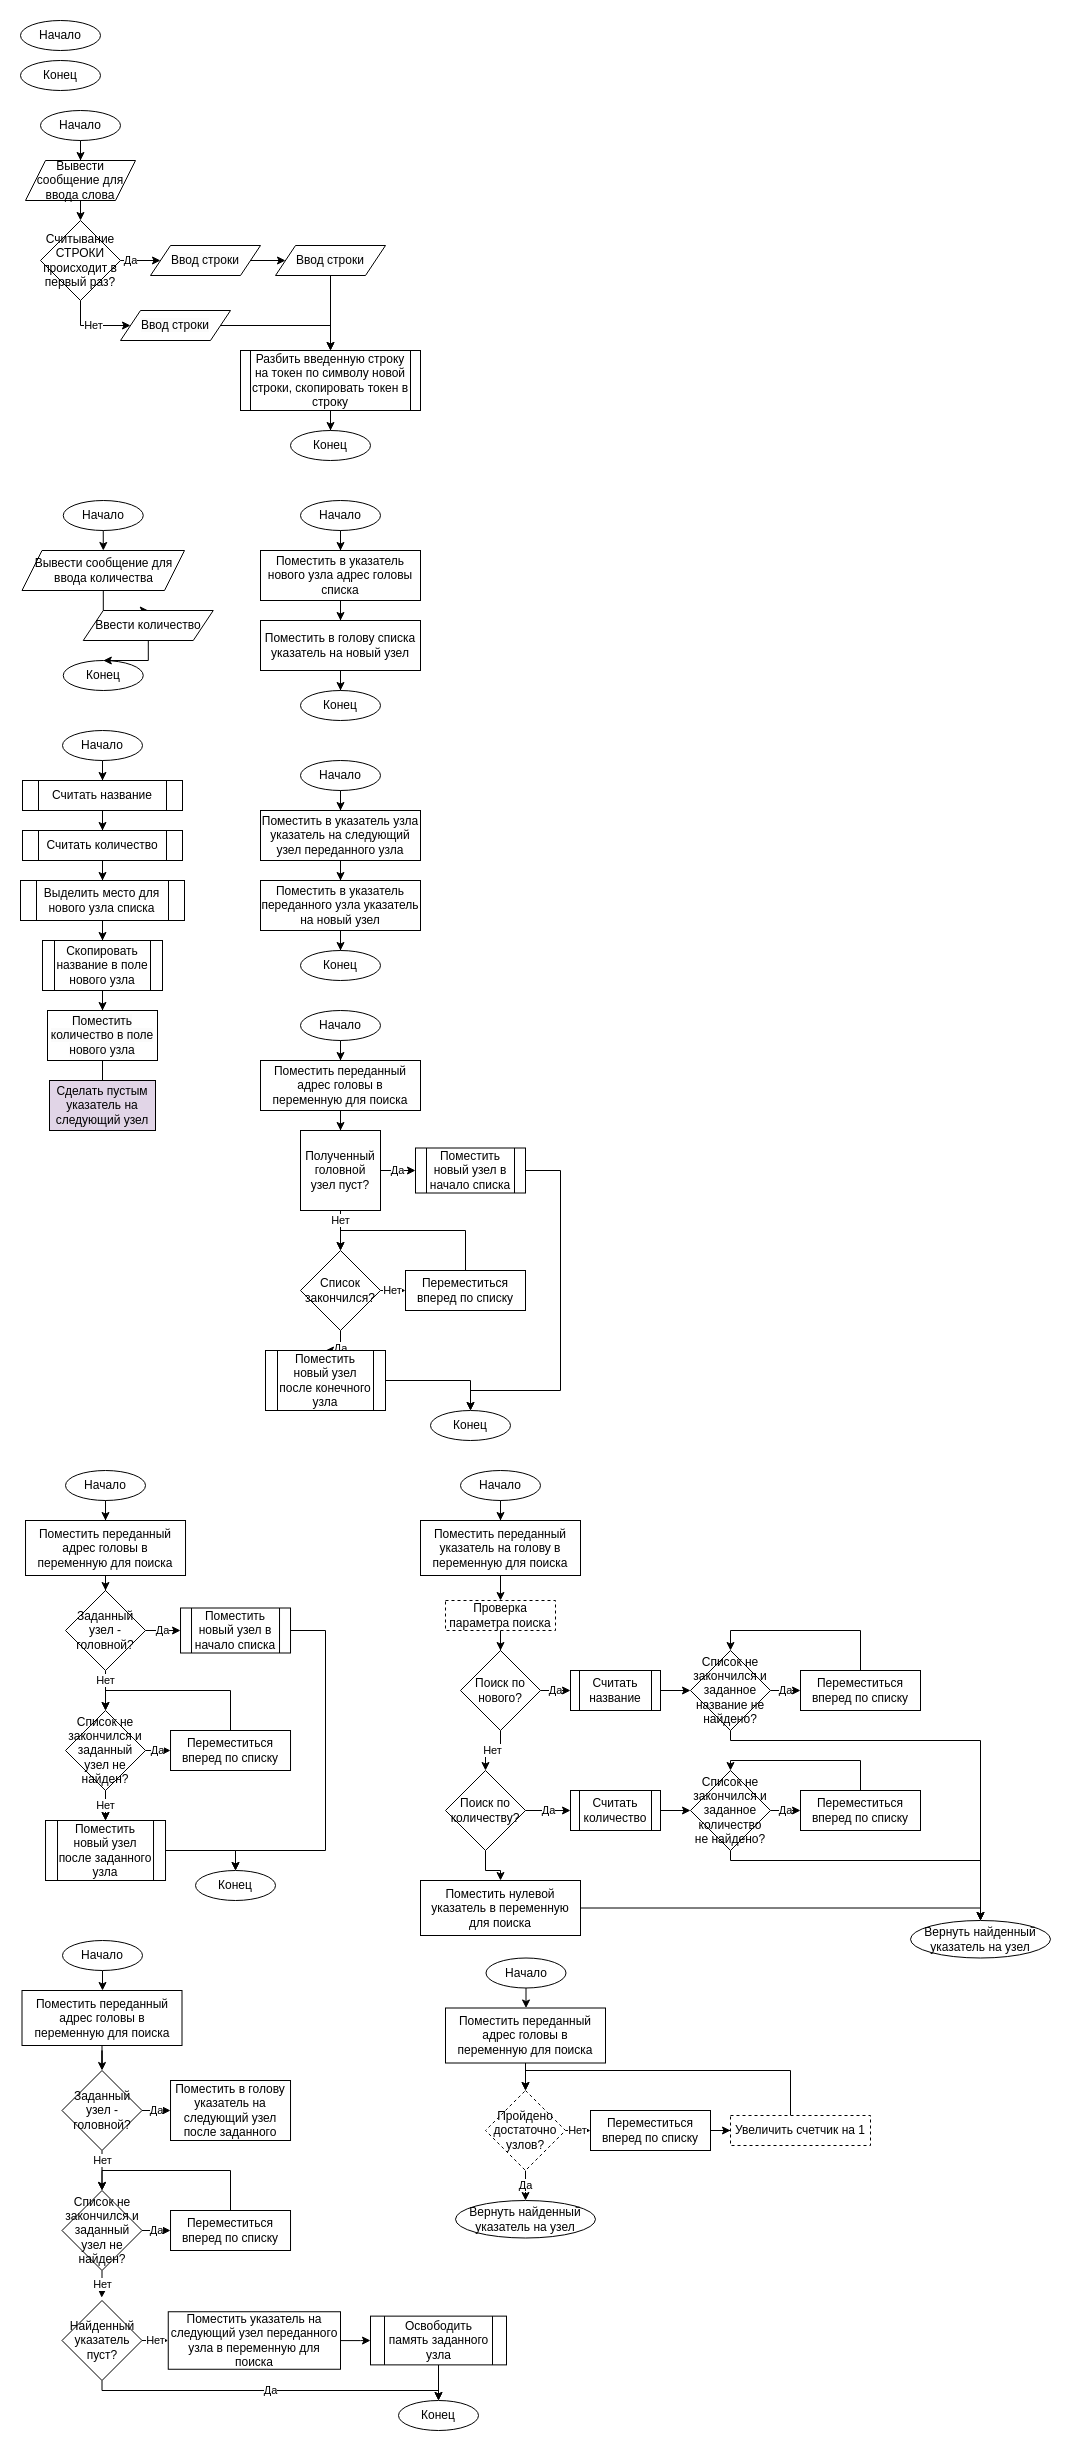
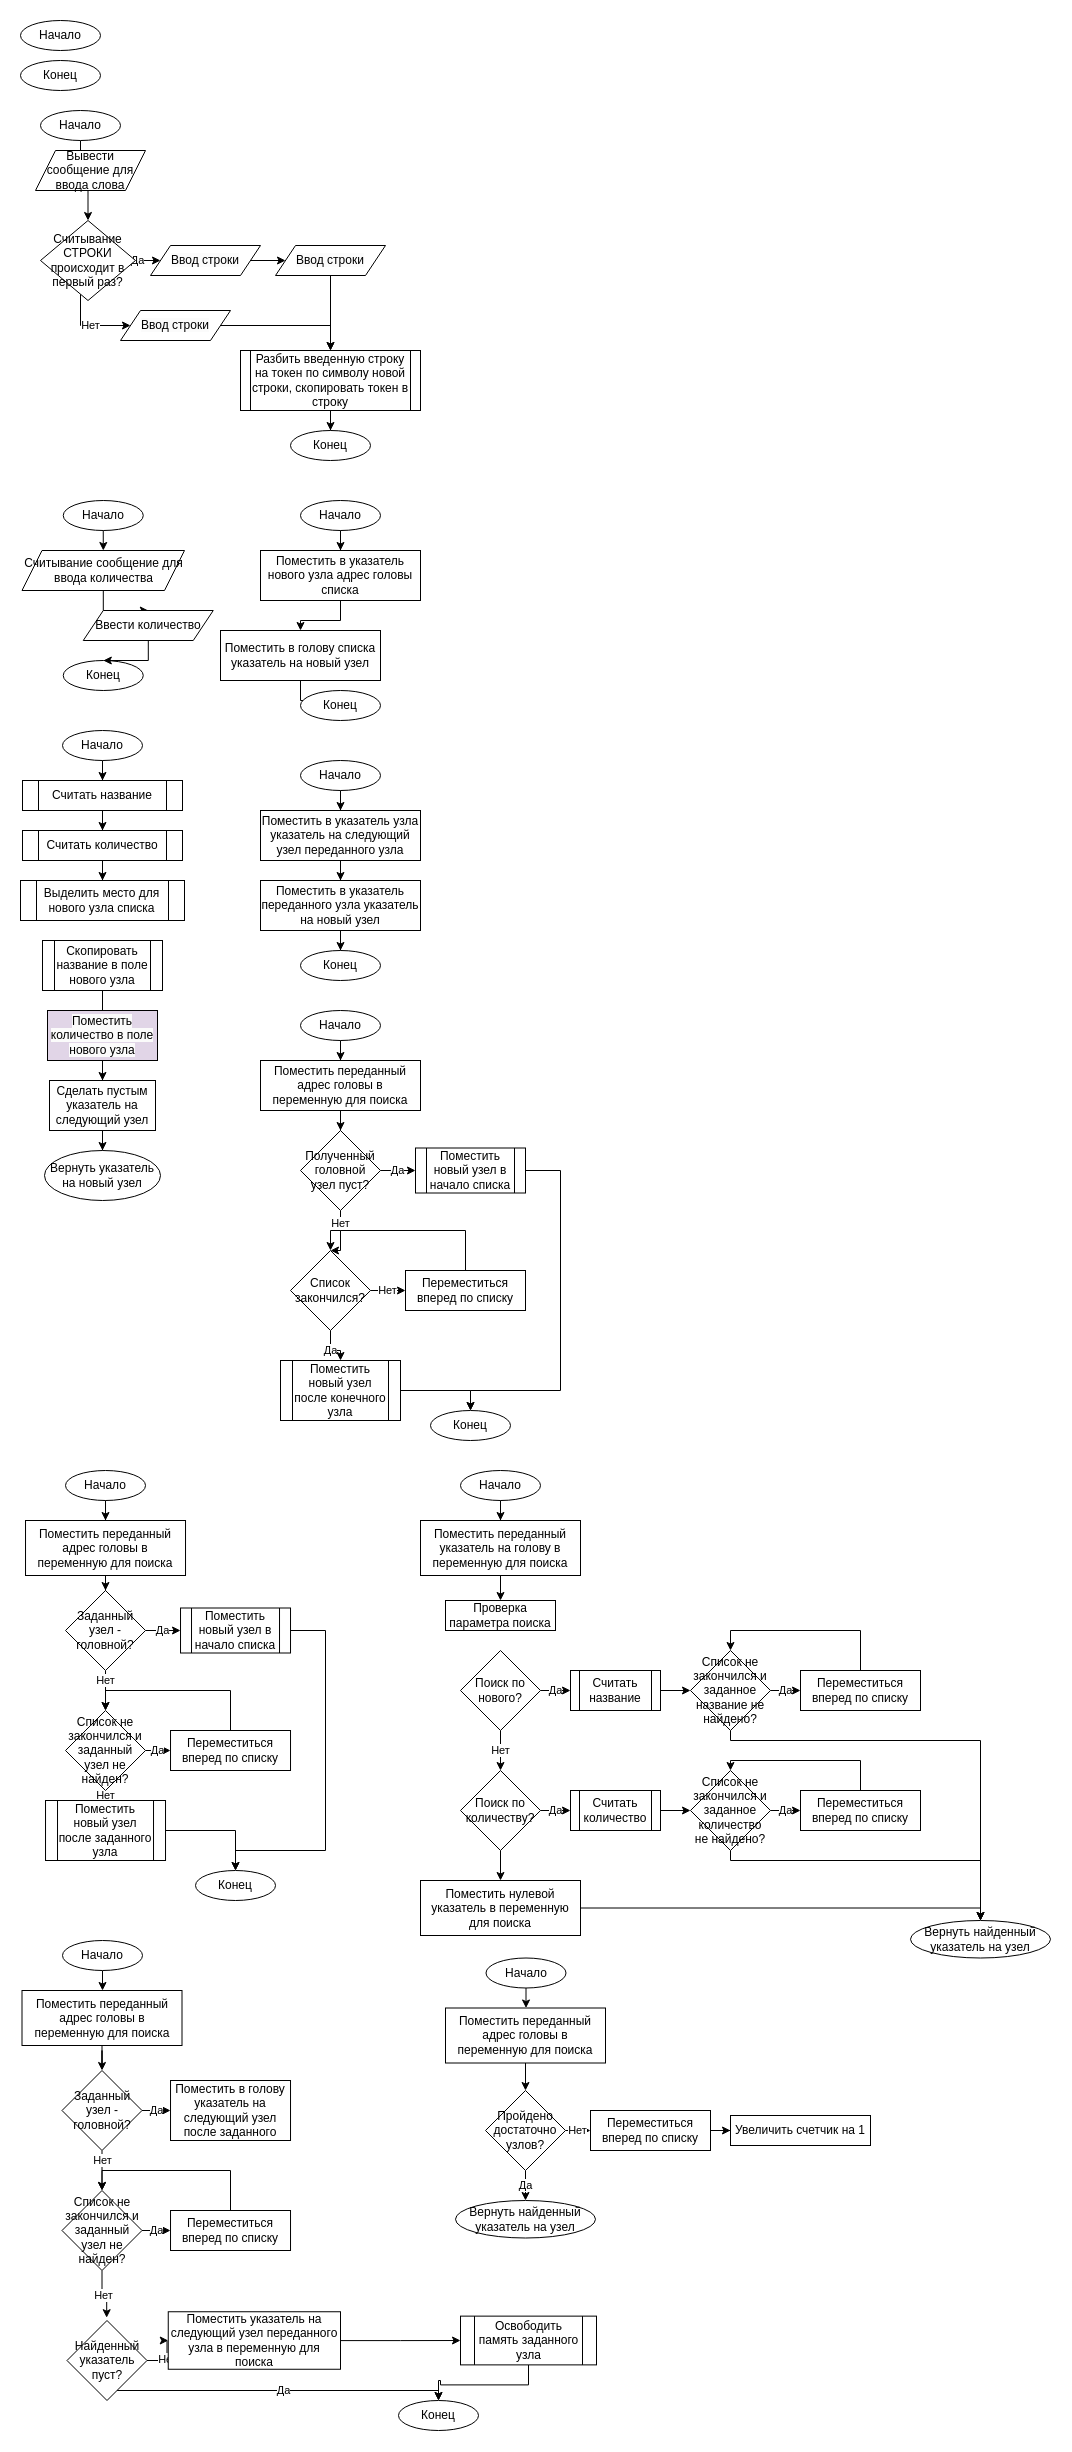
node "Вывести сообщение для ввода слова": moved (81, 181) -> (91, 171)
node "Считывание СТРОКИ происходит в первый раз?": size 80x80 -> 95x80
node "Вывести сообщение для ввода количества": label "Вывести сообщение для ввода количества" -> "Считывание сообщение для ввода количества"
node "Поместить в голову списка указатель на новый узел": moved (341, 646) -> (301, 656)
edge "Выделить место для нового узла списка" -> "Скопировать название в поле нового узла": removed
edge "Скопировать название в поле нового узла" -> "Поместить количество в поле нового узла": arrowhead classic -> none
node "Поместить количество в поле нового узла": fillcolor #ffffff -> #e1d5e7
edge "Поместить количество в поле нового узла" -- "Сделать пустым указатель на следующий узел": arrowhead none -> classic
node "Сделать пустым указатель на следующий узел": fillcolor #e1d5e7 -> #ffffff
edge "Сделать пустым указатель на следующий узел" -> "Вернуть указатель на новый узел": added
node "Полученный головной узел пуст?": shape rectangle -> diamond
node "Вернуть указатель на новый узел": added
node "Список закончился?": moved (341, 1291) -> (331, 1291)
node "Поместить новый узел после конечного узла": moved (326, 1381) -> (341, 1391)
node "Проверка параметра поиска": style dashed -> solid
edge "Проверка параметра поиска" -> "Поиск по нового?": removed
node "Поиск по количеству?": moved (486, 1811) -> (501, 1811)
node "Поместить новый узел после заданного узла": moved (106, 1851) -> (106, 1831)
edge "Увеличить счетчик на 1" -> "Пройдено достаточно узлов?": removed
node "Пройдено достаточно узлов?": style dashed -> solid
node "Увеличить счетчик на 1": style dashed -> solid
node "Найденный указатель пуст?": moved (102, 2341) -> (107, 2361)
node "Освободить память заданного узла": moved (439, 2341) -> (529, 2341)
